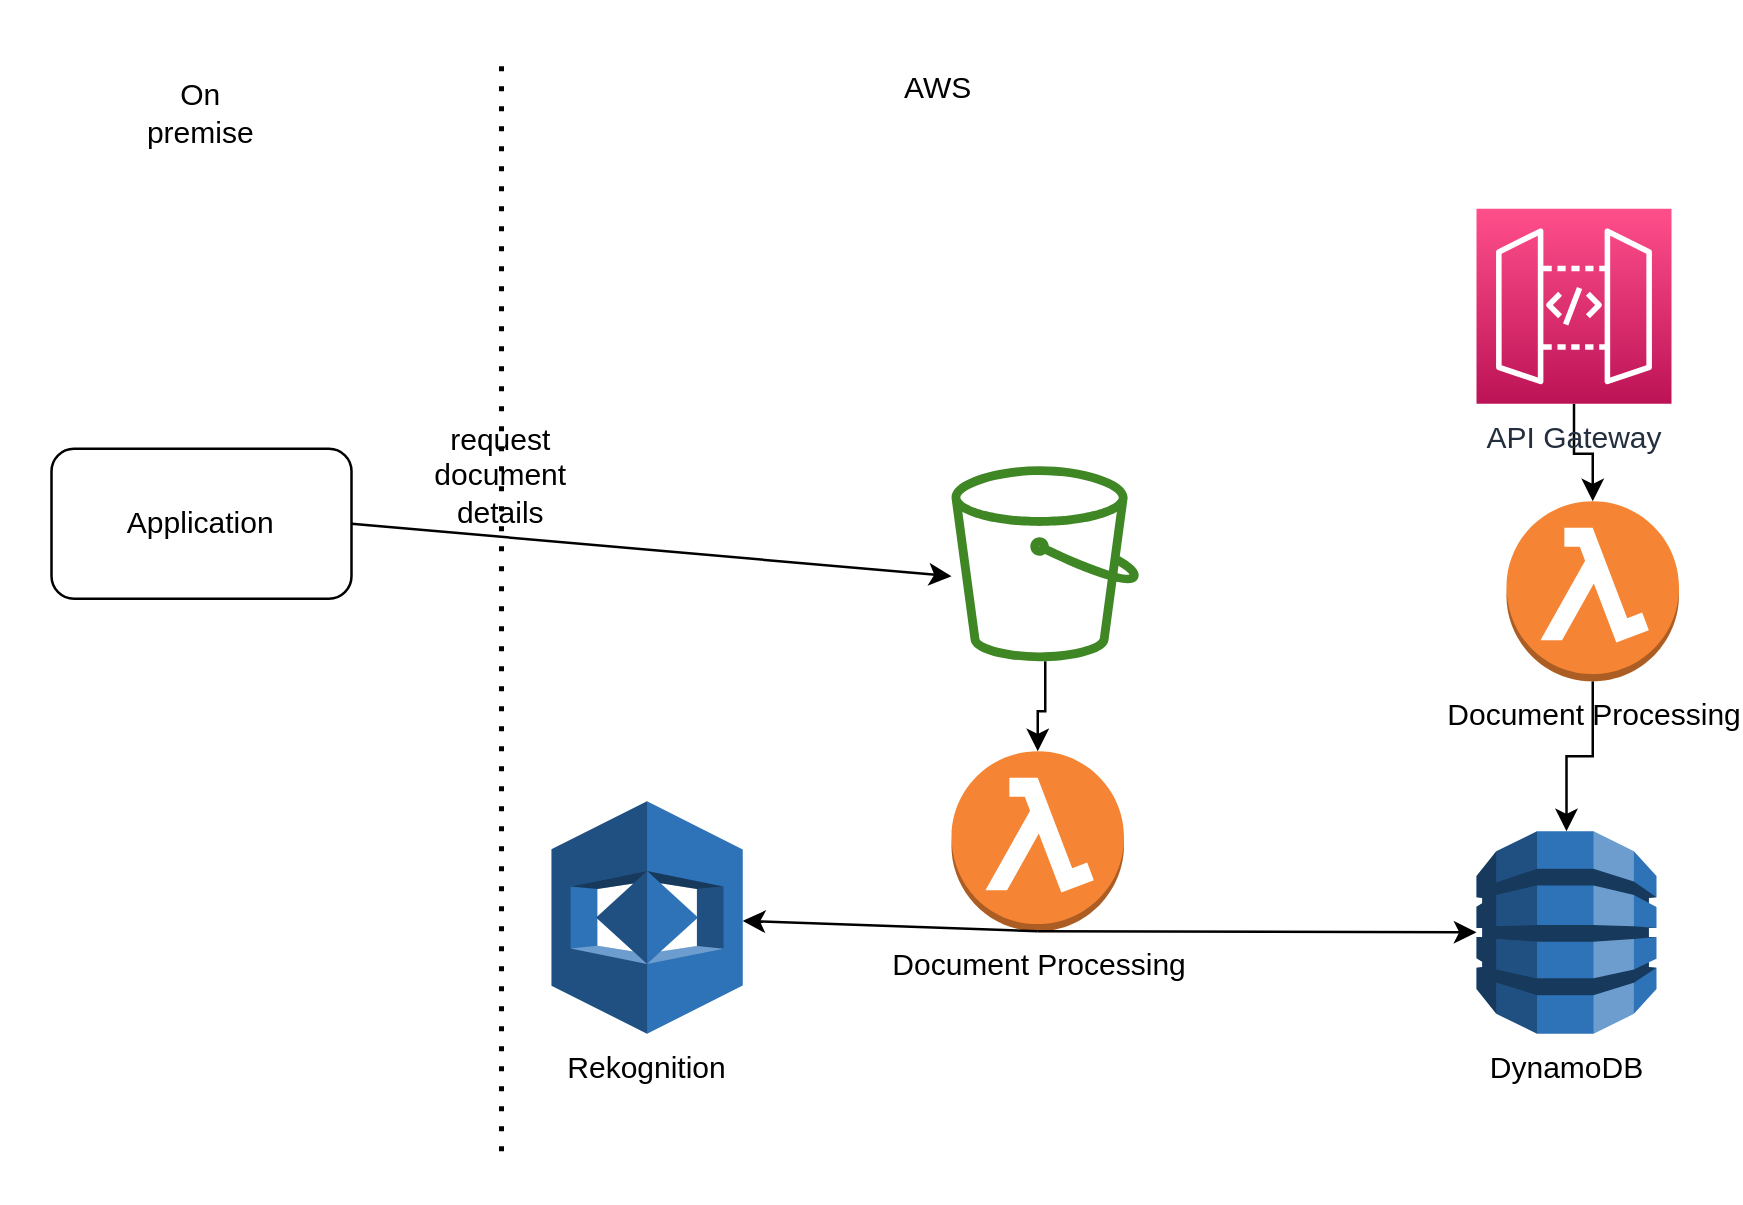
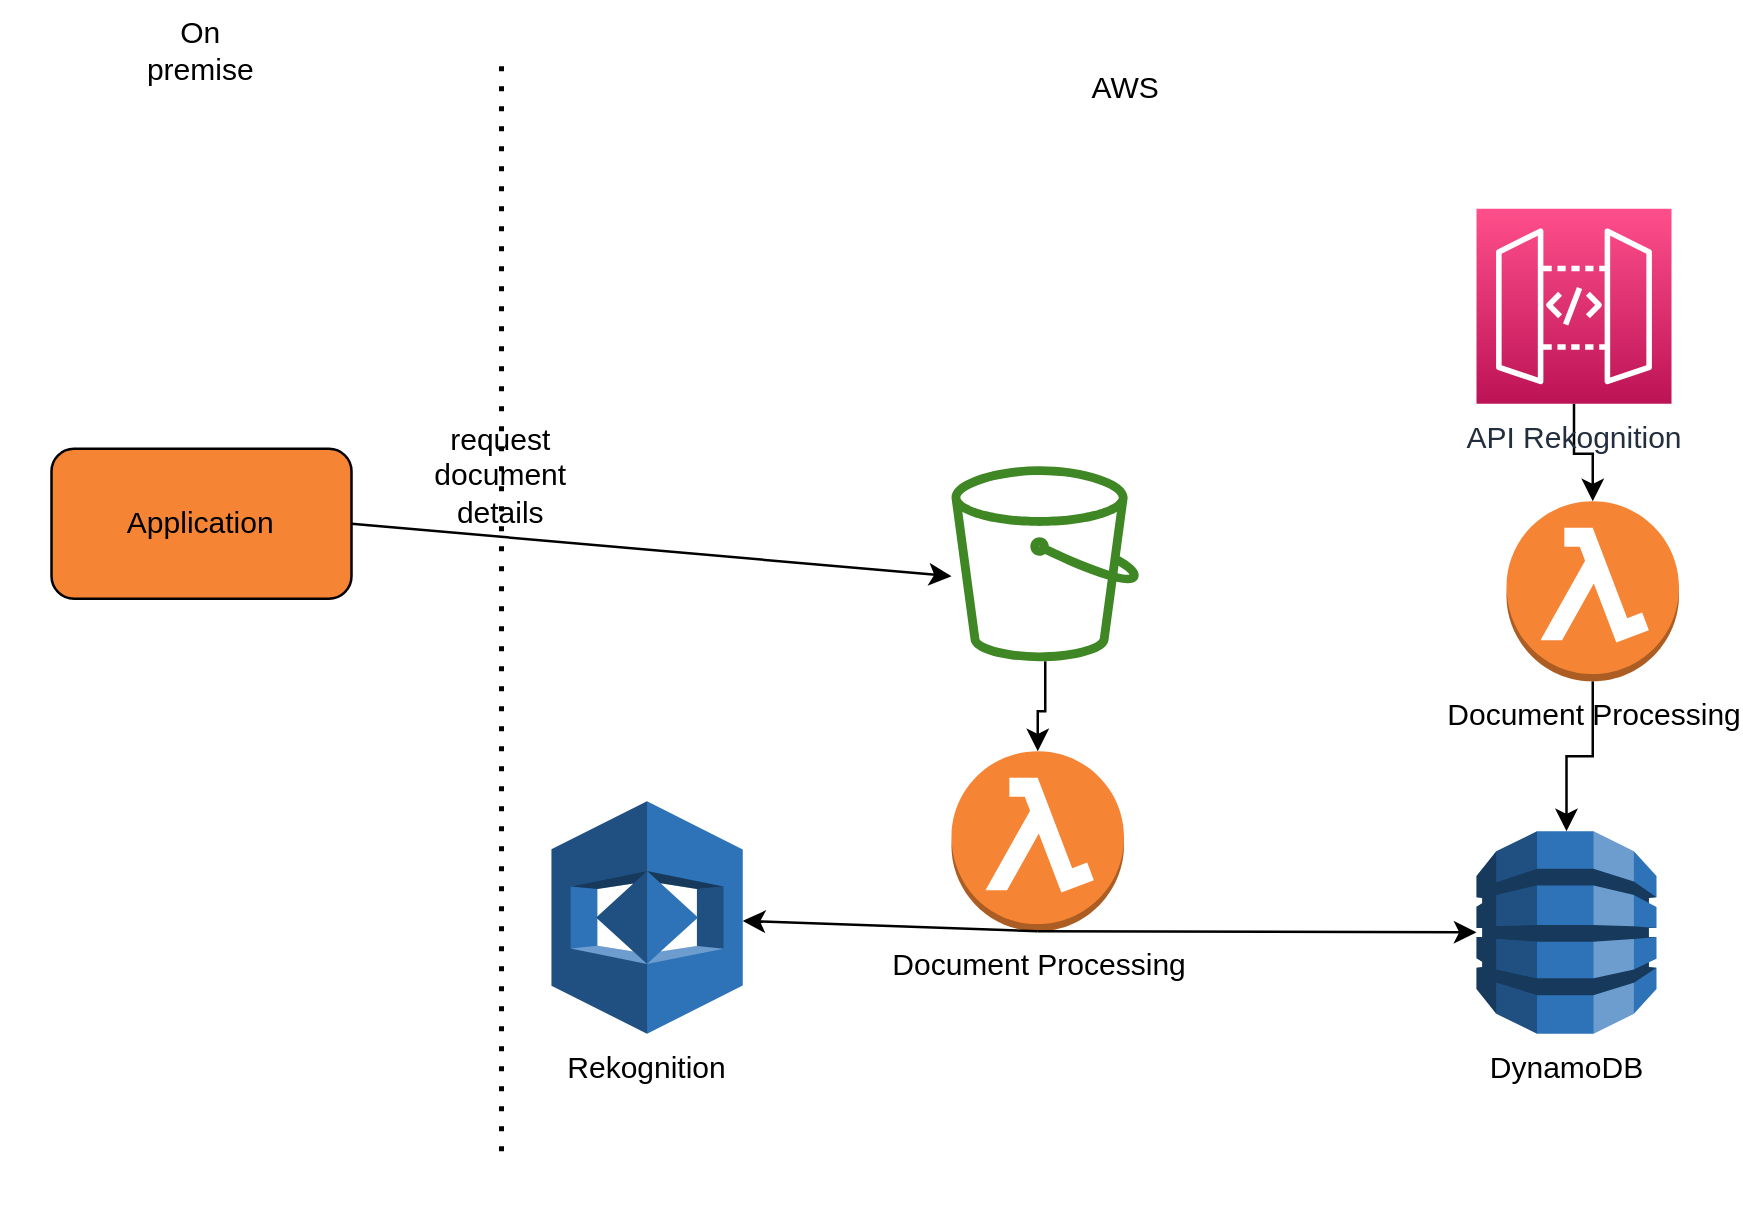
node "AWS": moved (939, 89) -> (1126, 89)
node "On premise": moved (201, 114) -> (201, 51)
node "API Gateway": label "API Gateway" -> "API Rekognition"
node "Application": fillcolor #ffffff -> #f58534
